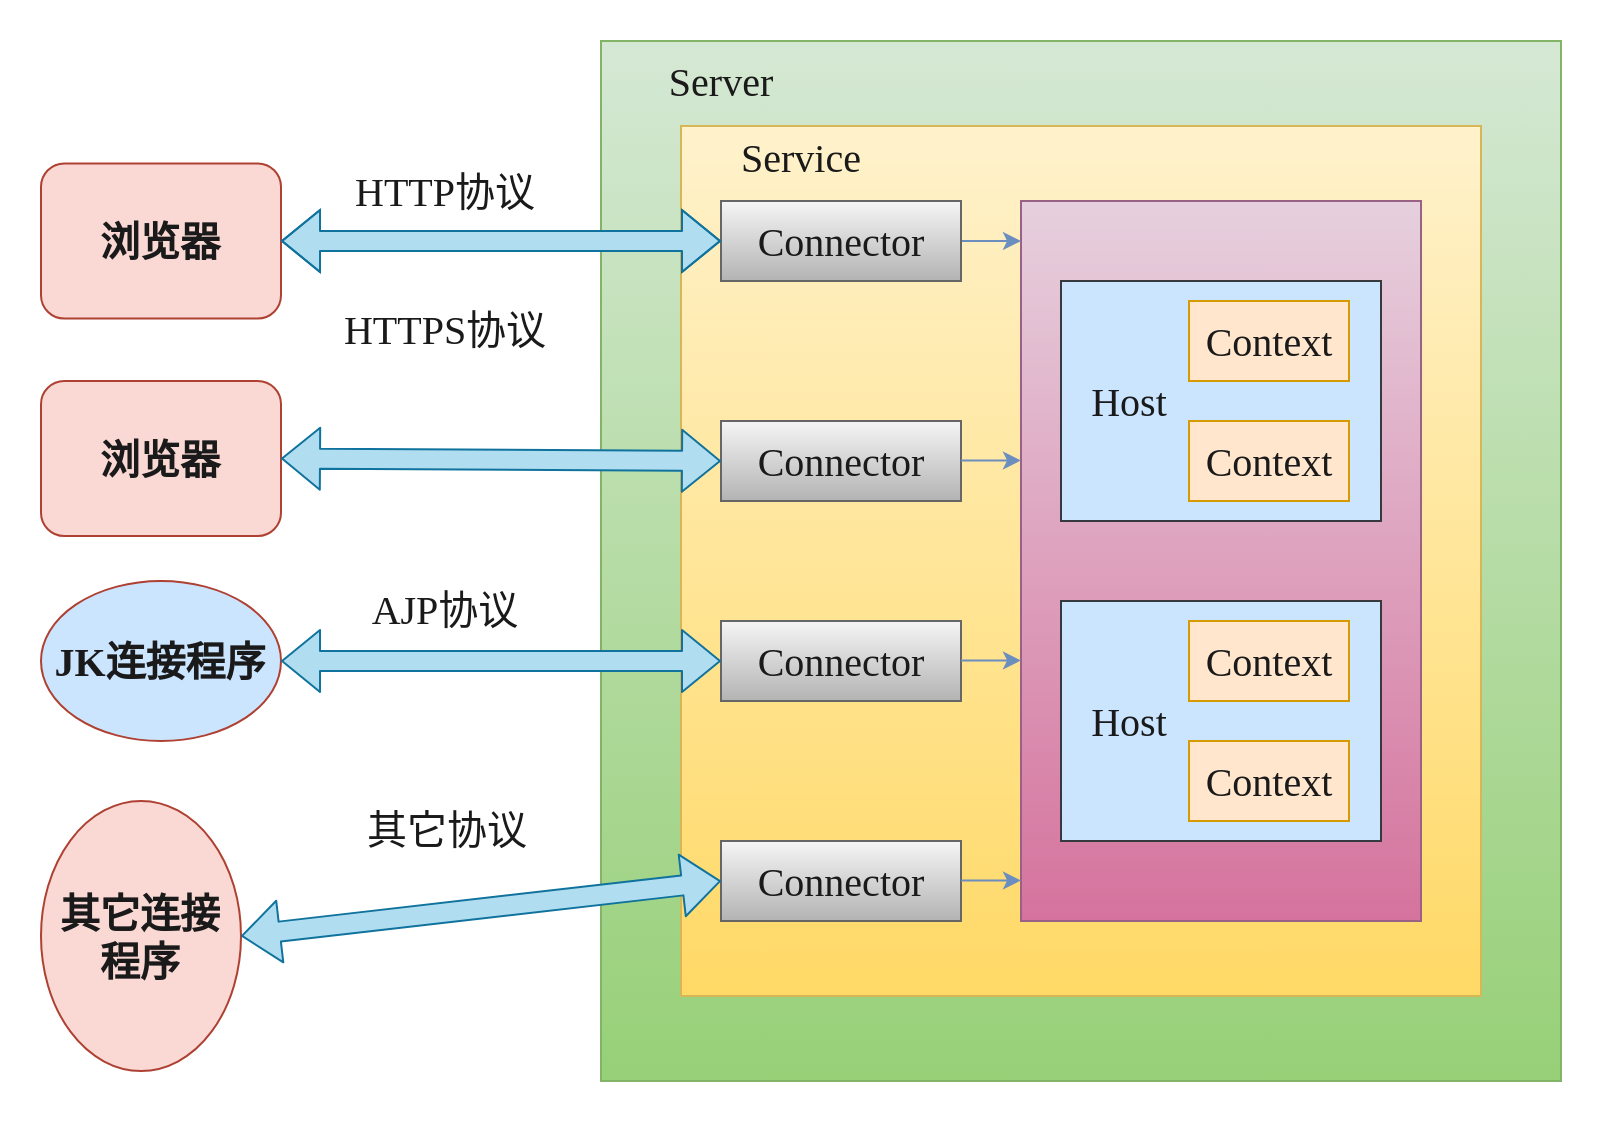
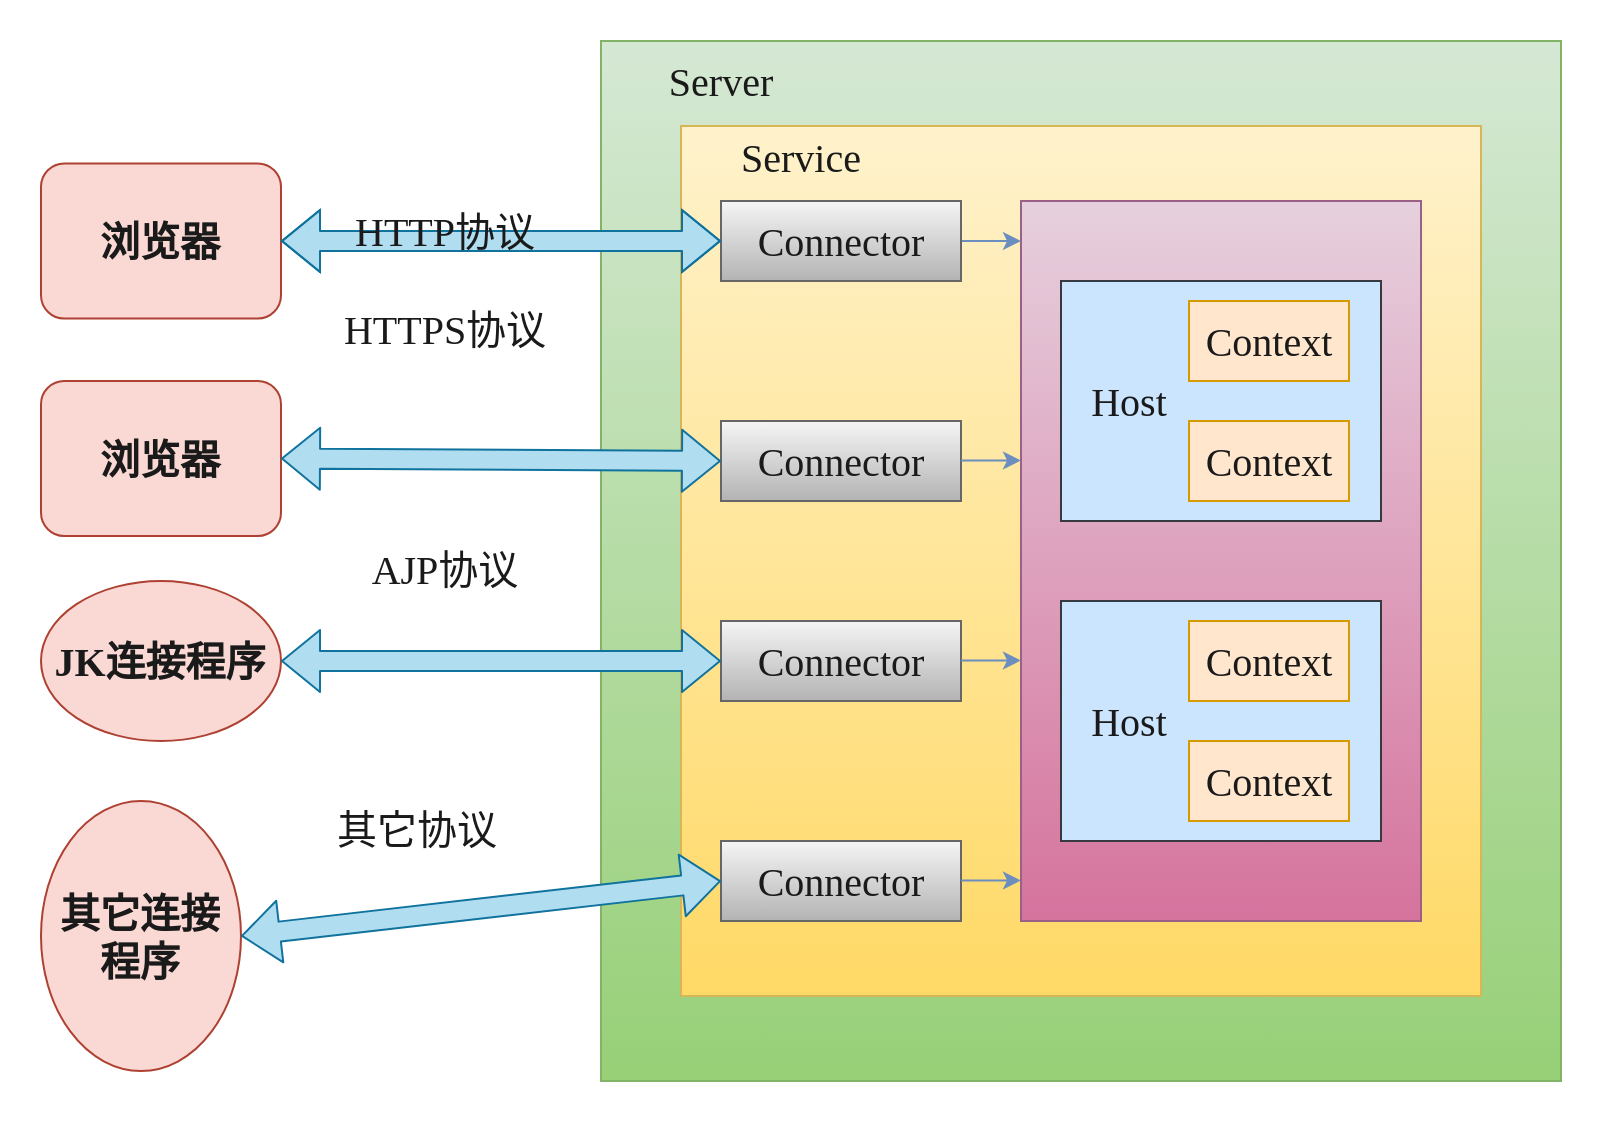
node "HTTP协议": moved (444, 192) -> (444, 232)
node "AJP协议": moved (445, 609) -> (445, 569)
node "JK连接程序": fillcolor #cce5ff -> #fad9d5
node "其它协议": moved (446, 829) -> (416, 829)
